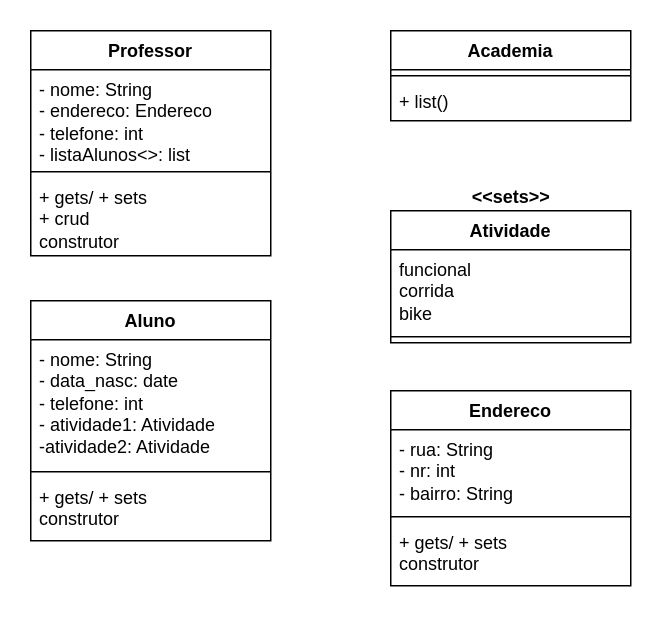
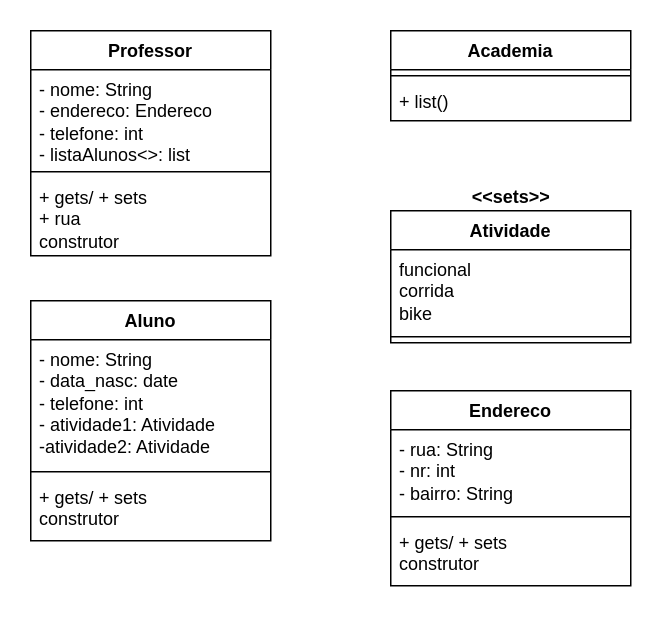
node "+ gets/ + sets + crud construtor": label "+ gets/ + sets + crud construtor" -> "+ gets/ + sets + rua construtor"
